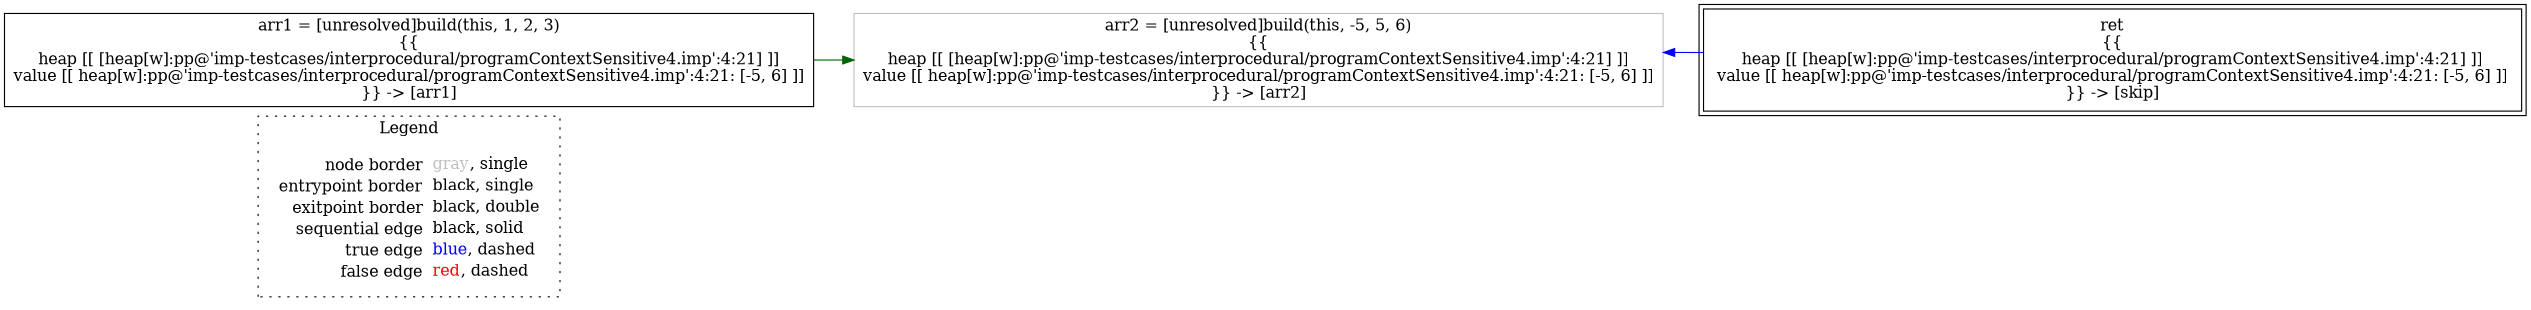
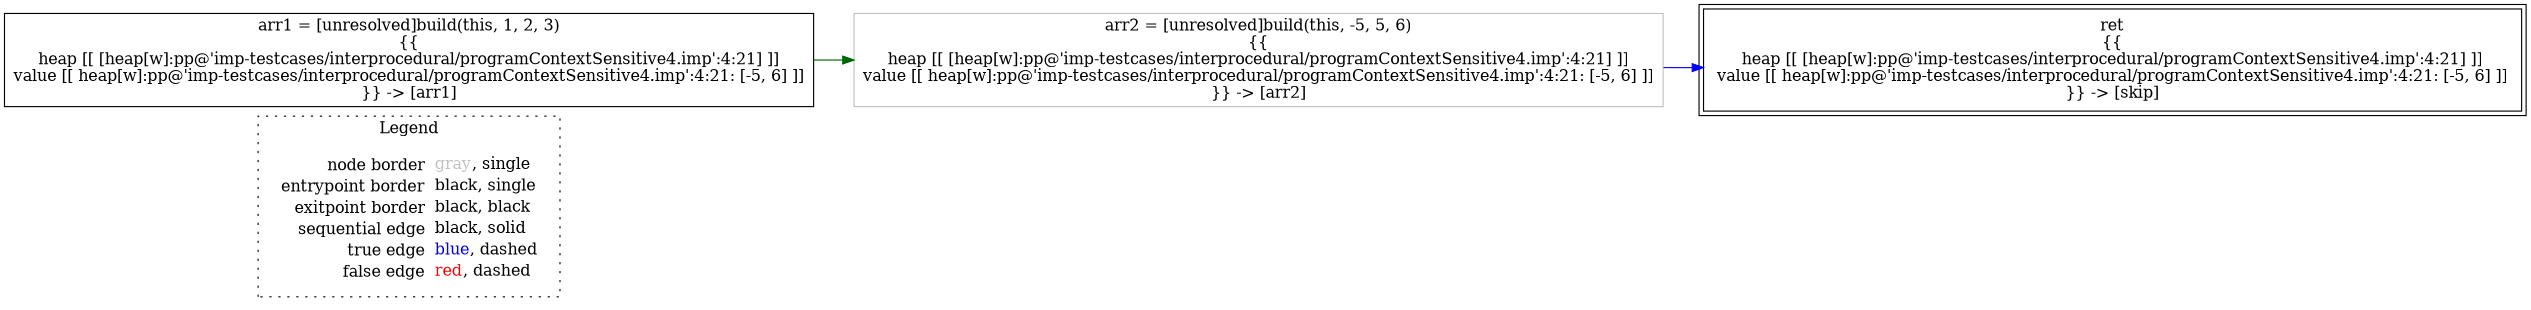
edge "ret" -> "arr2 = [unresolved]build(this, -5, 5, 6)": reversed
node "node border": text ", double" -> ", black"
